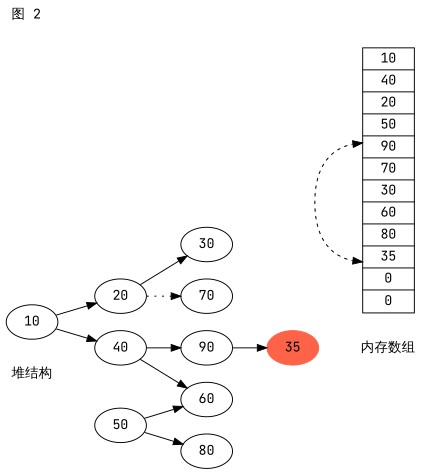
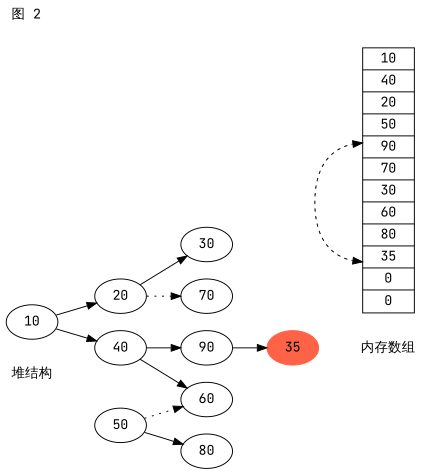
edge "50" -> "60": style solid -> dotted
